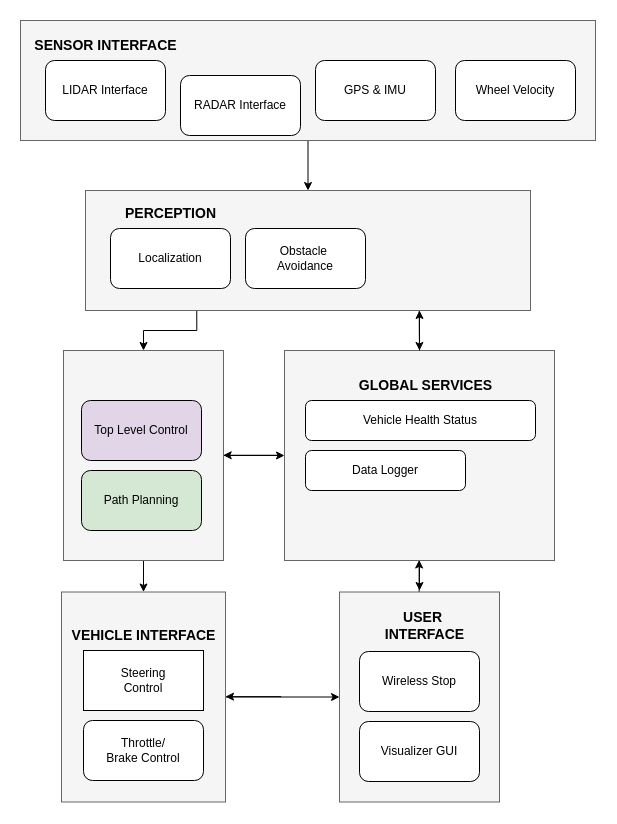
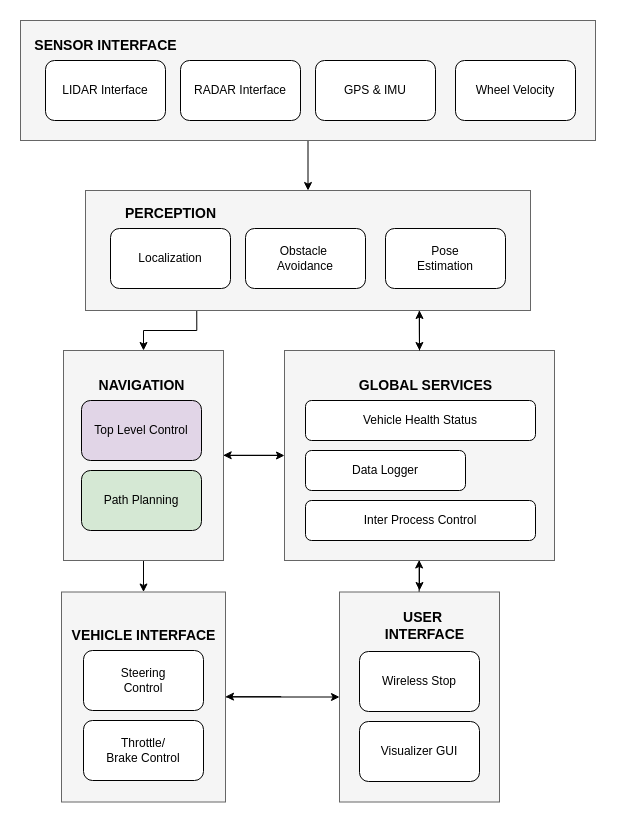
node "RADAR Interface": moved (241, 106) -> (241, 91)
node "Pose Estimation": added
node "NAVIGATION": added
node "Inter Process Control": added
node "Steering Control": shape rectangle -> rounded rectangle
